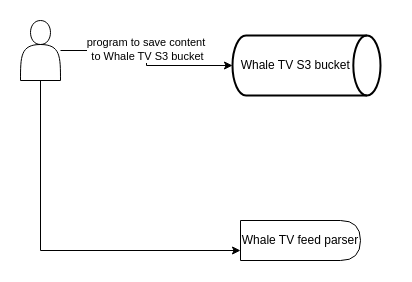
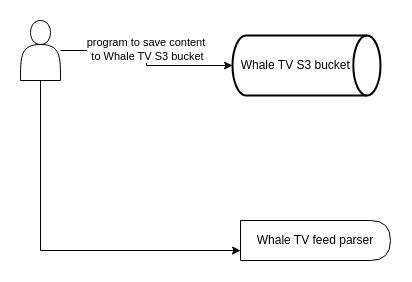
node "Whale TV feed parser": size 120x40 -> 150x40
